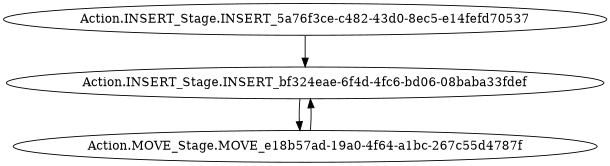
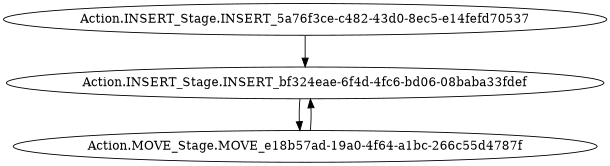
node "Action.MOVE_Stage.MOVE_e18b57ad-19a0-4f64-a1bc-267c55d4787f": label "Action.MOVE_Stage.MOVE_e18b57ad-19a0-4f64-a1bc-267c55d4787f" -> "Action.MOVE_Stage.MOVE_e18b57ad-19a0-4f64-a1bc-266c55d4787f"
